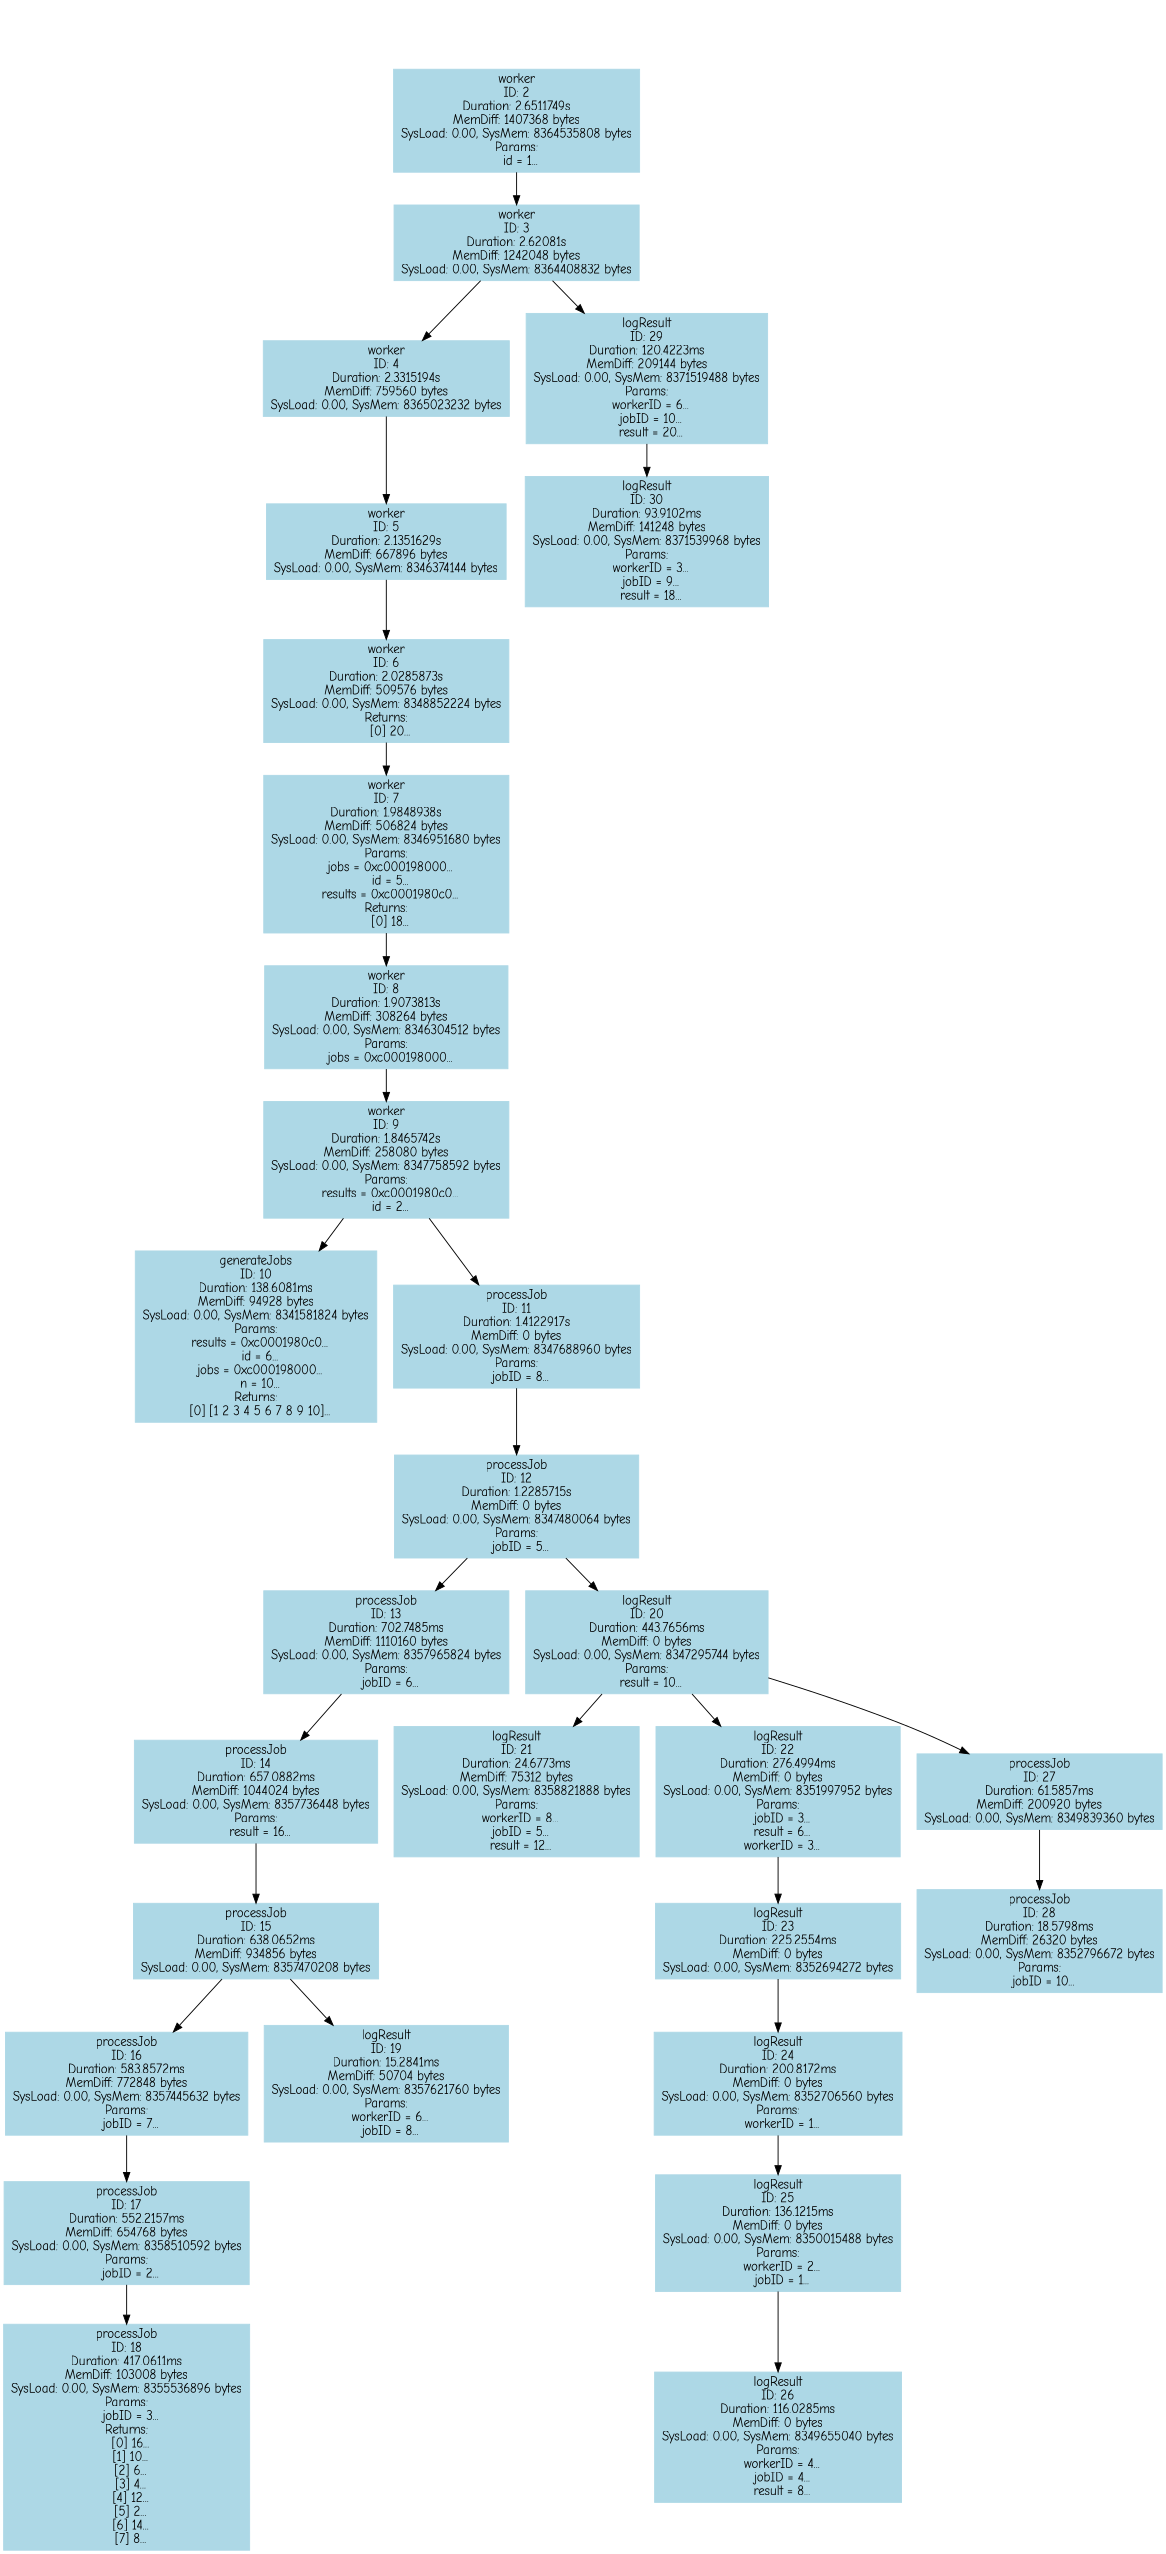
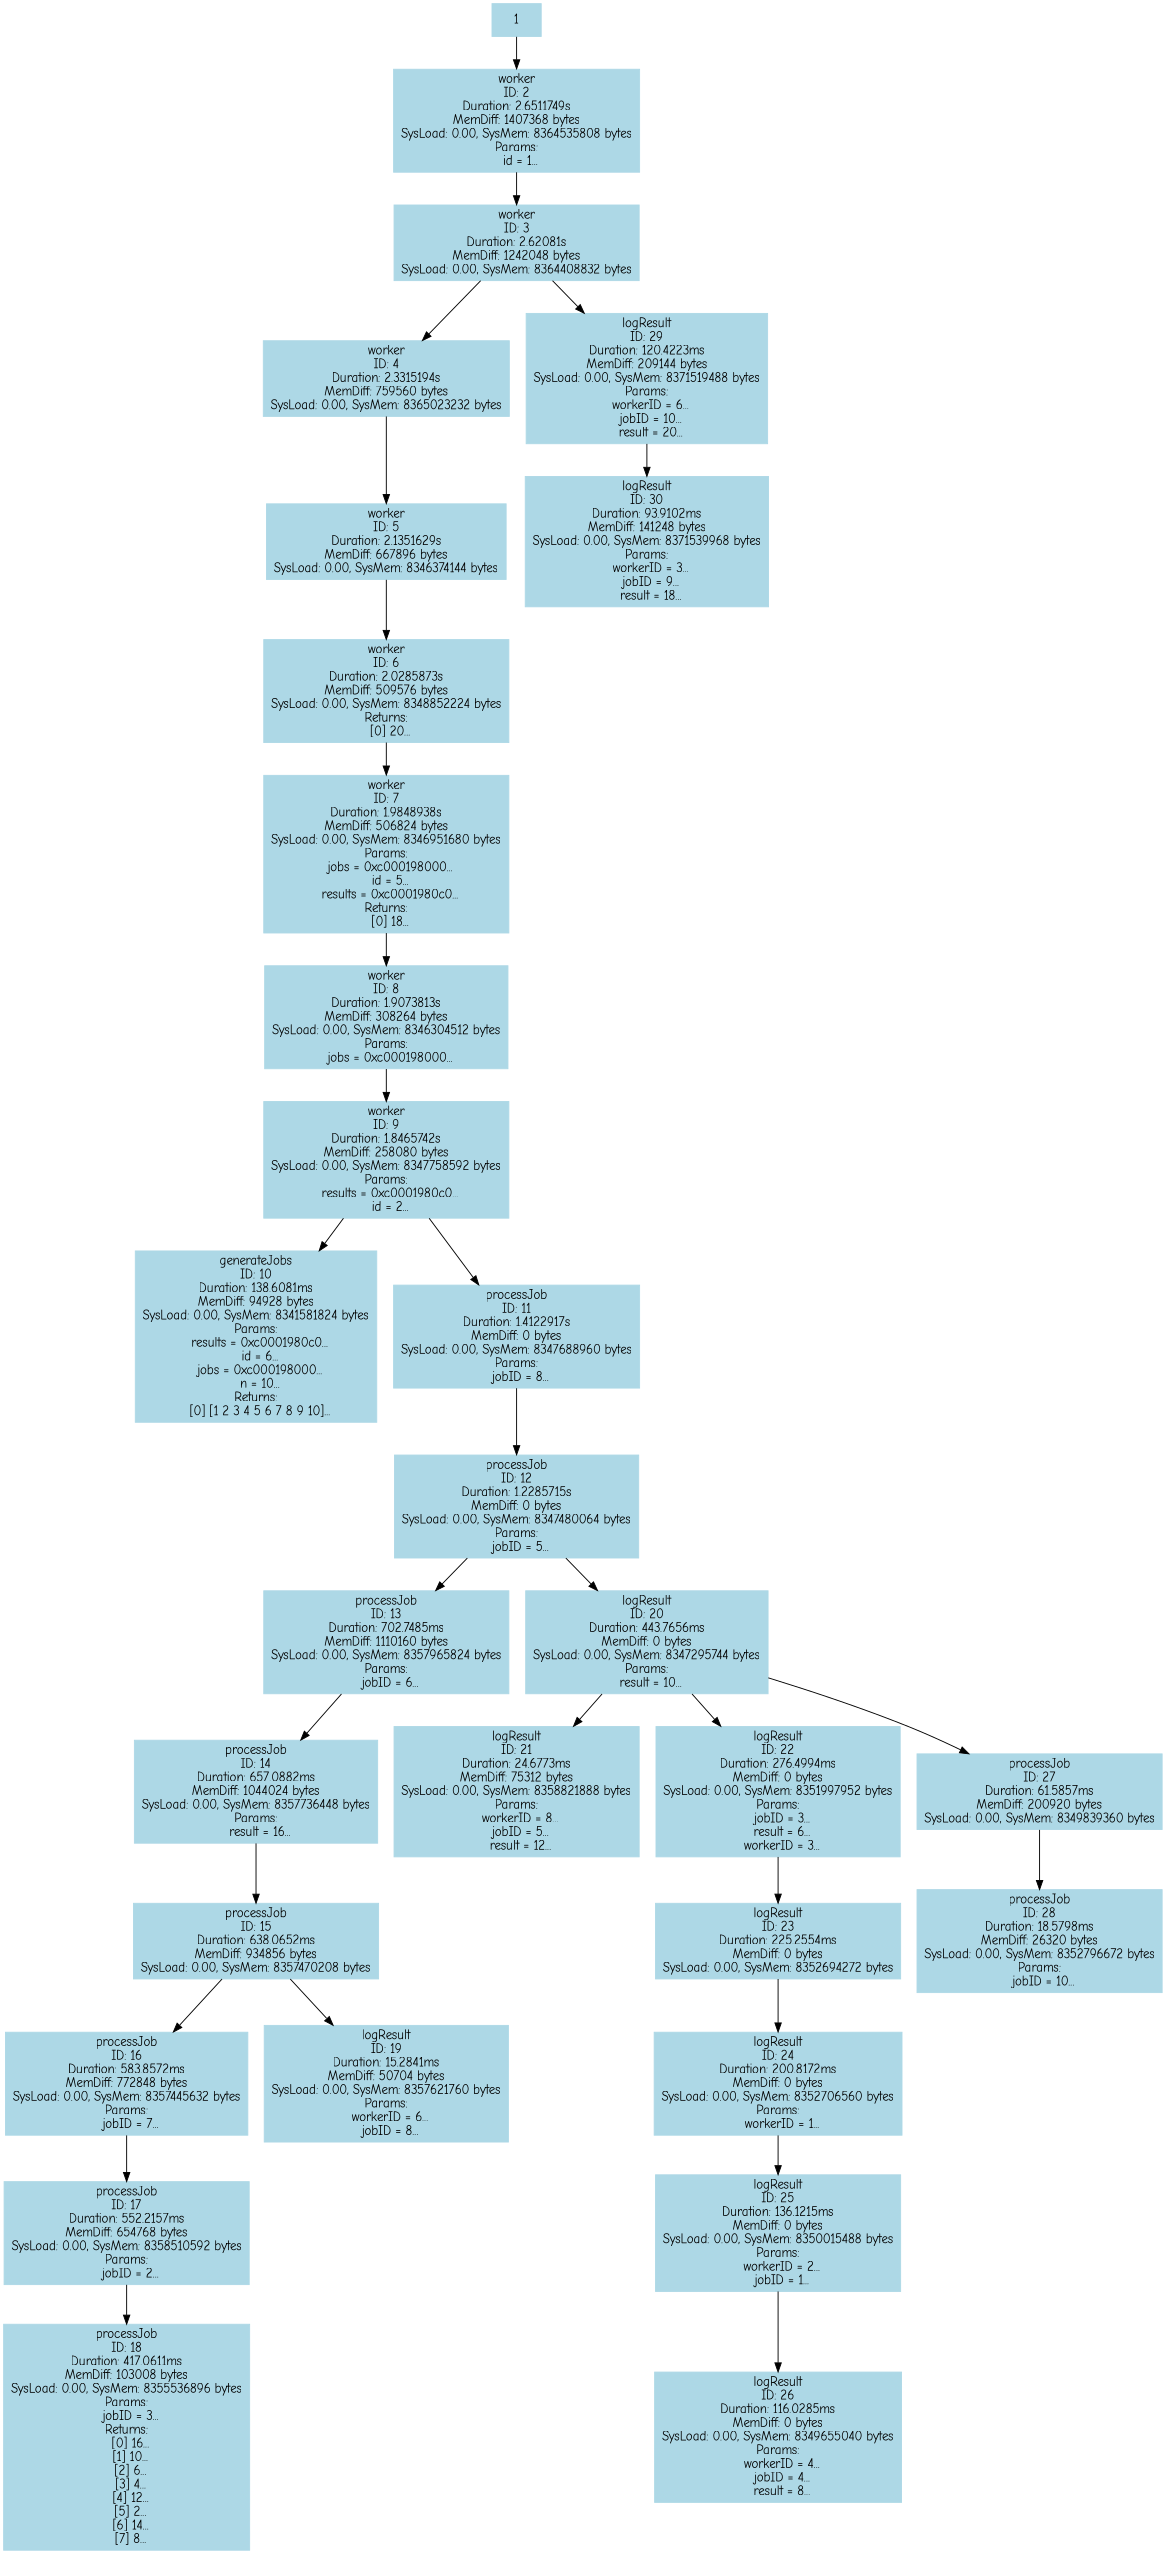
node "1": added
